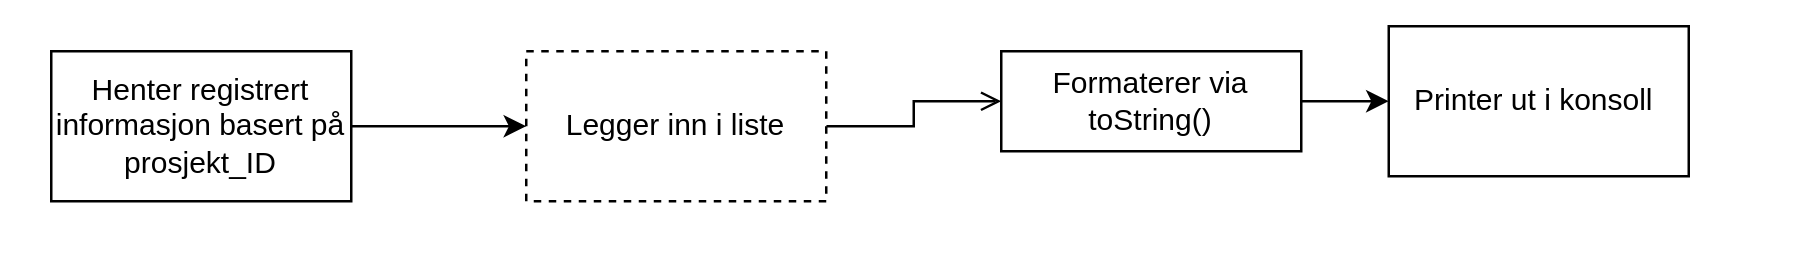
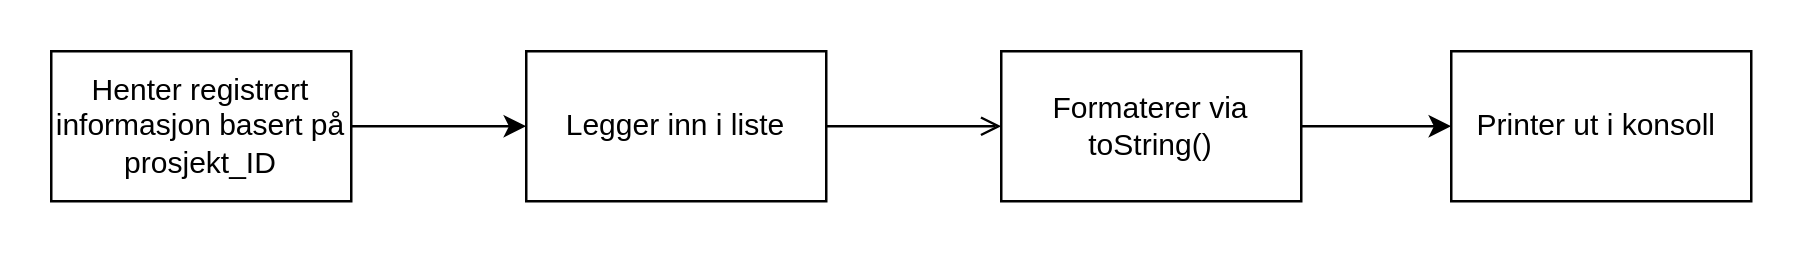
node "Formaterer via toString()": size 300x100 -> 300x150
node "Printer ut i konsoll": moved (1539, 101) -> (1601, 126)
node "Legger inn i liste": style dashed -> solid
